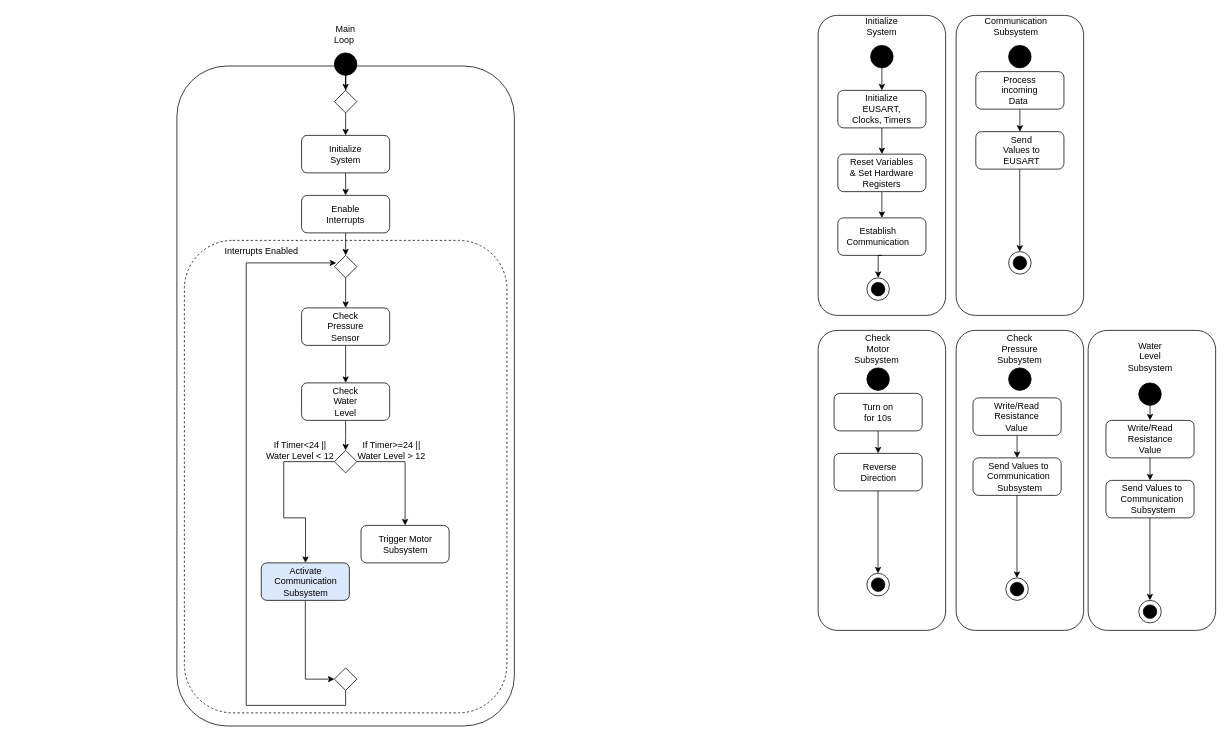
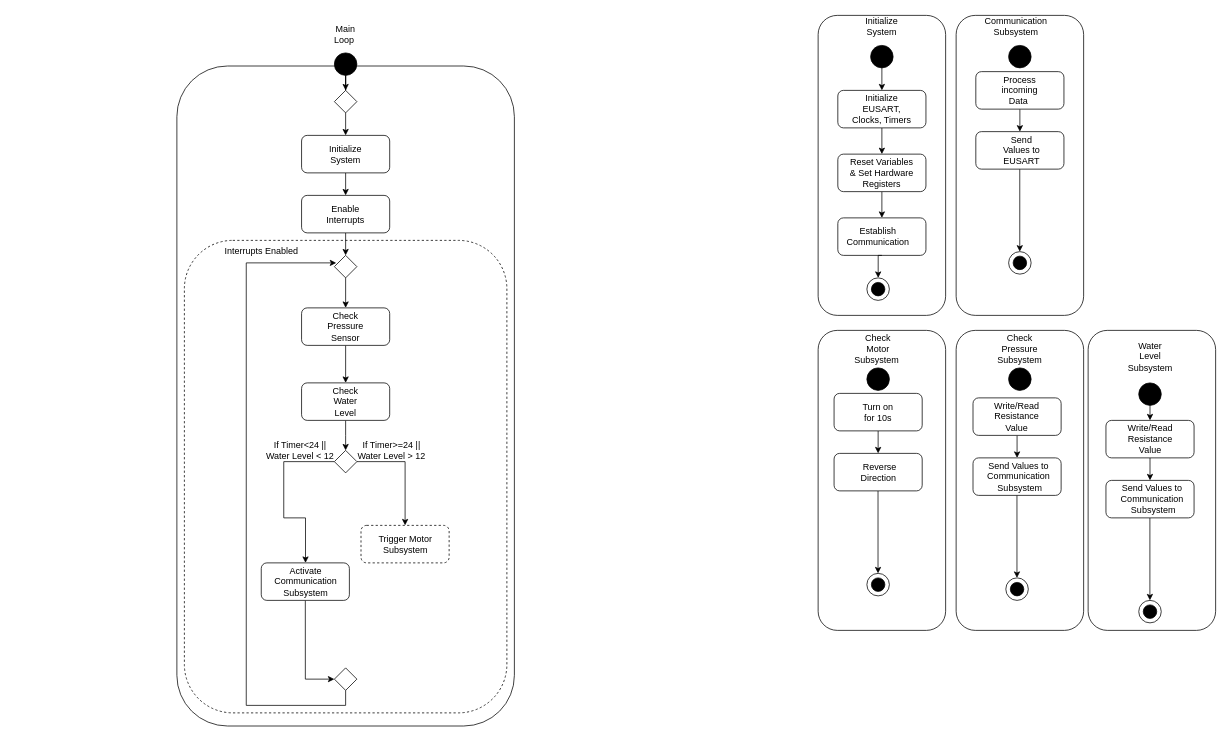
node "Trigger Motor Subsystem": style solid -> dashed
node "Activate Communication Subsystem": fillcolor #dae8fc -> #ffffff
